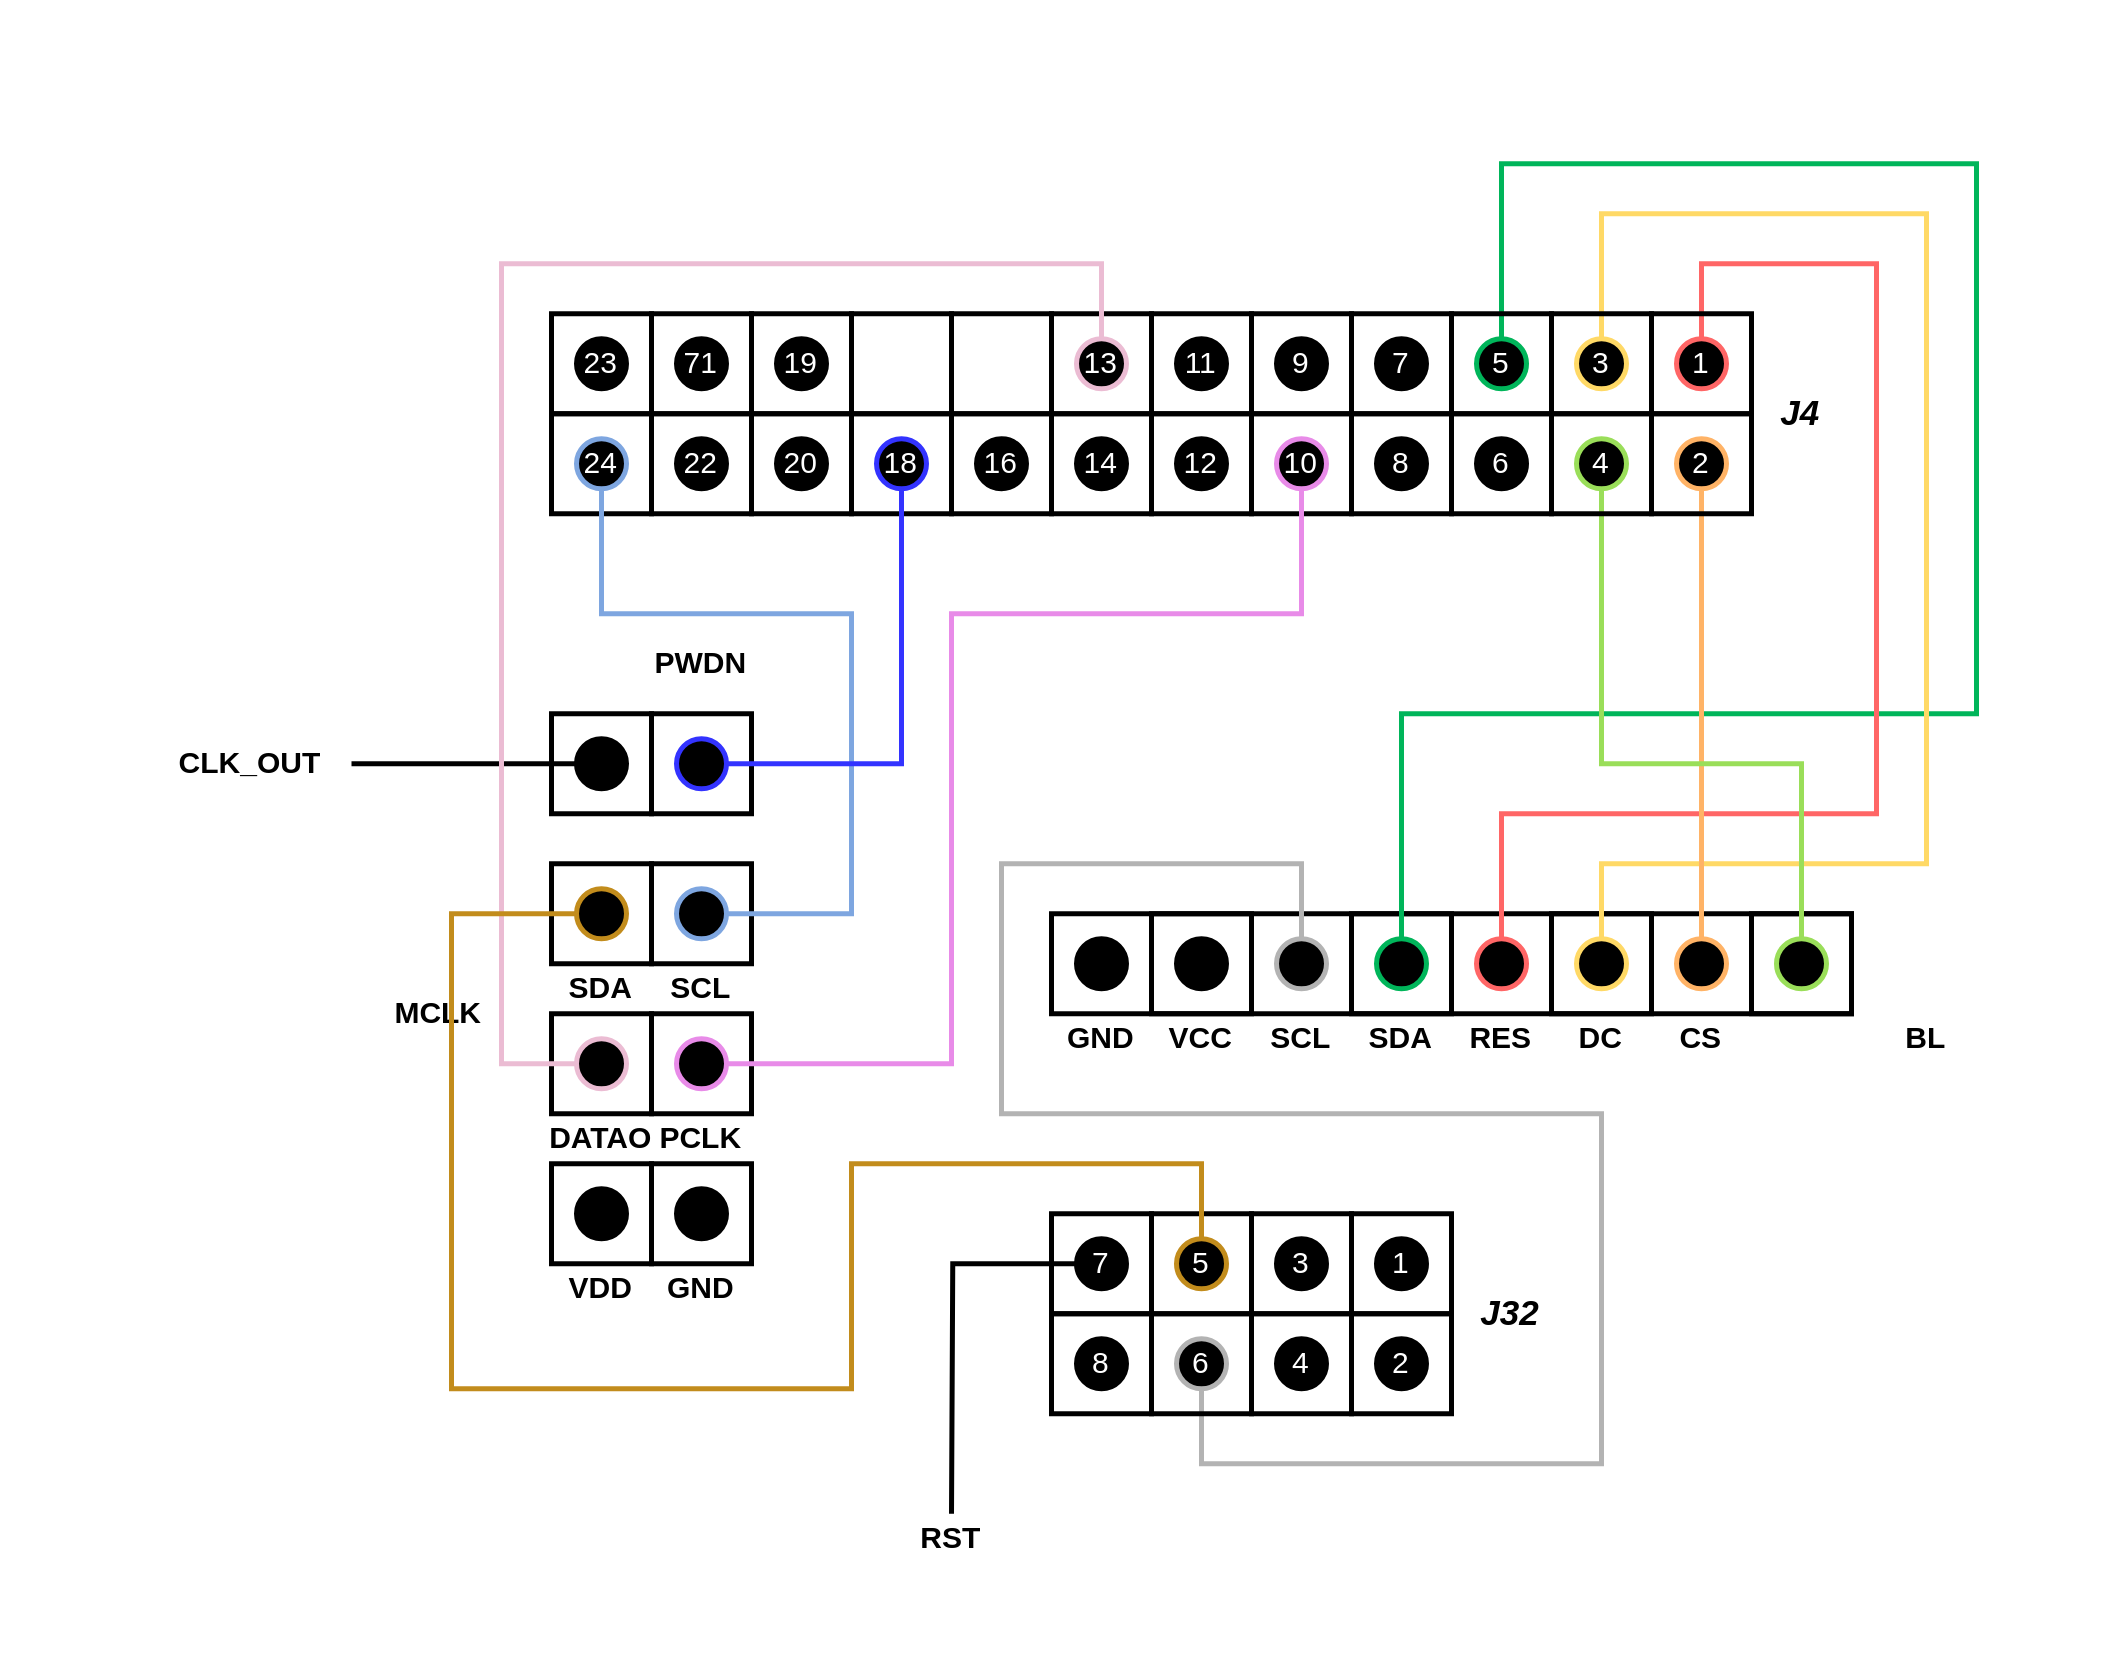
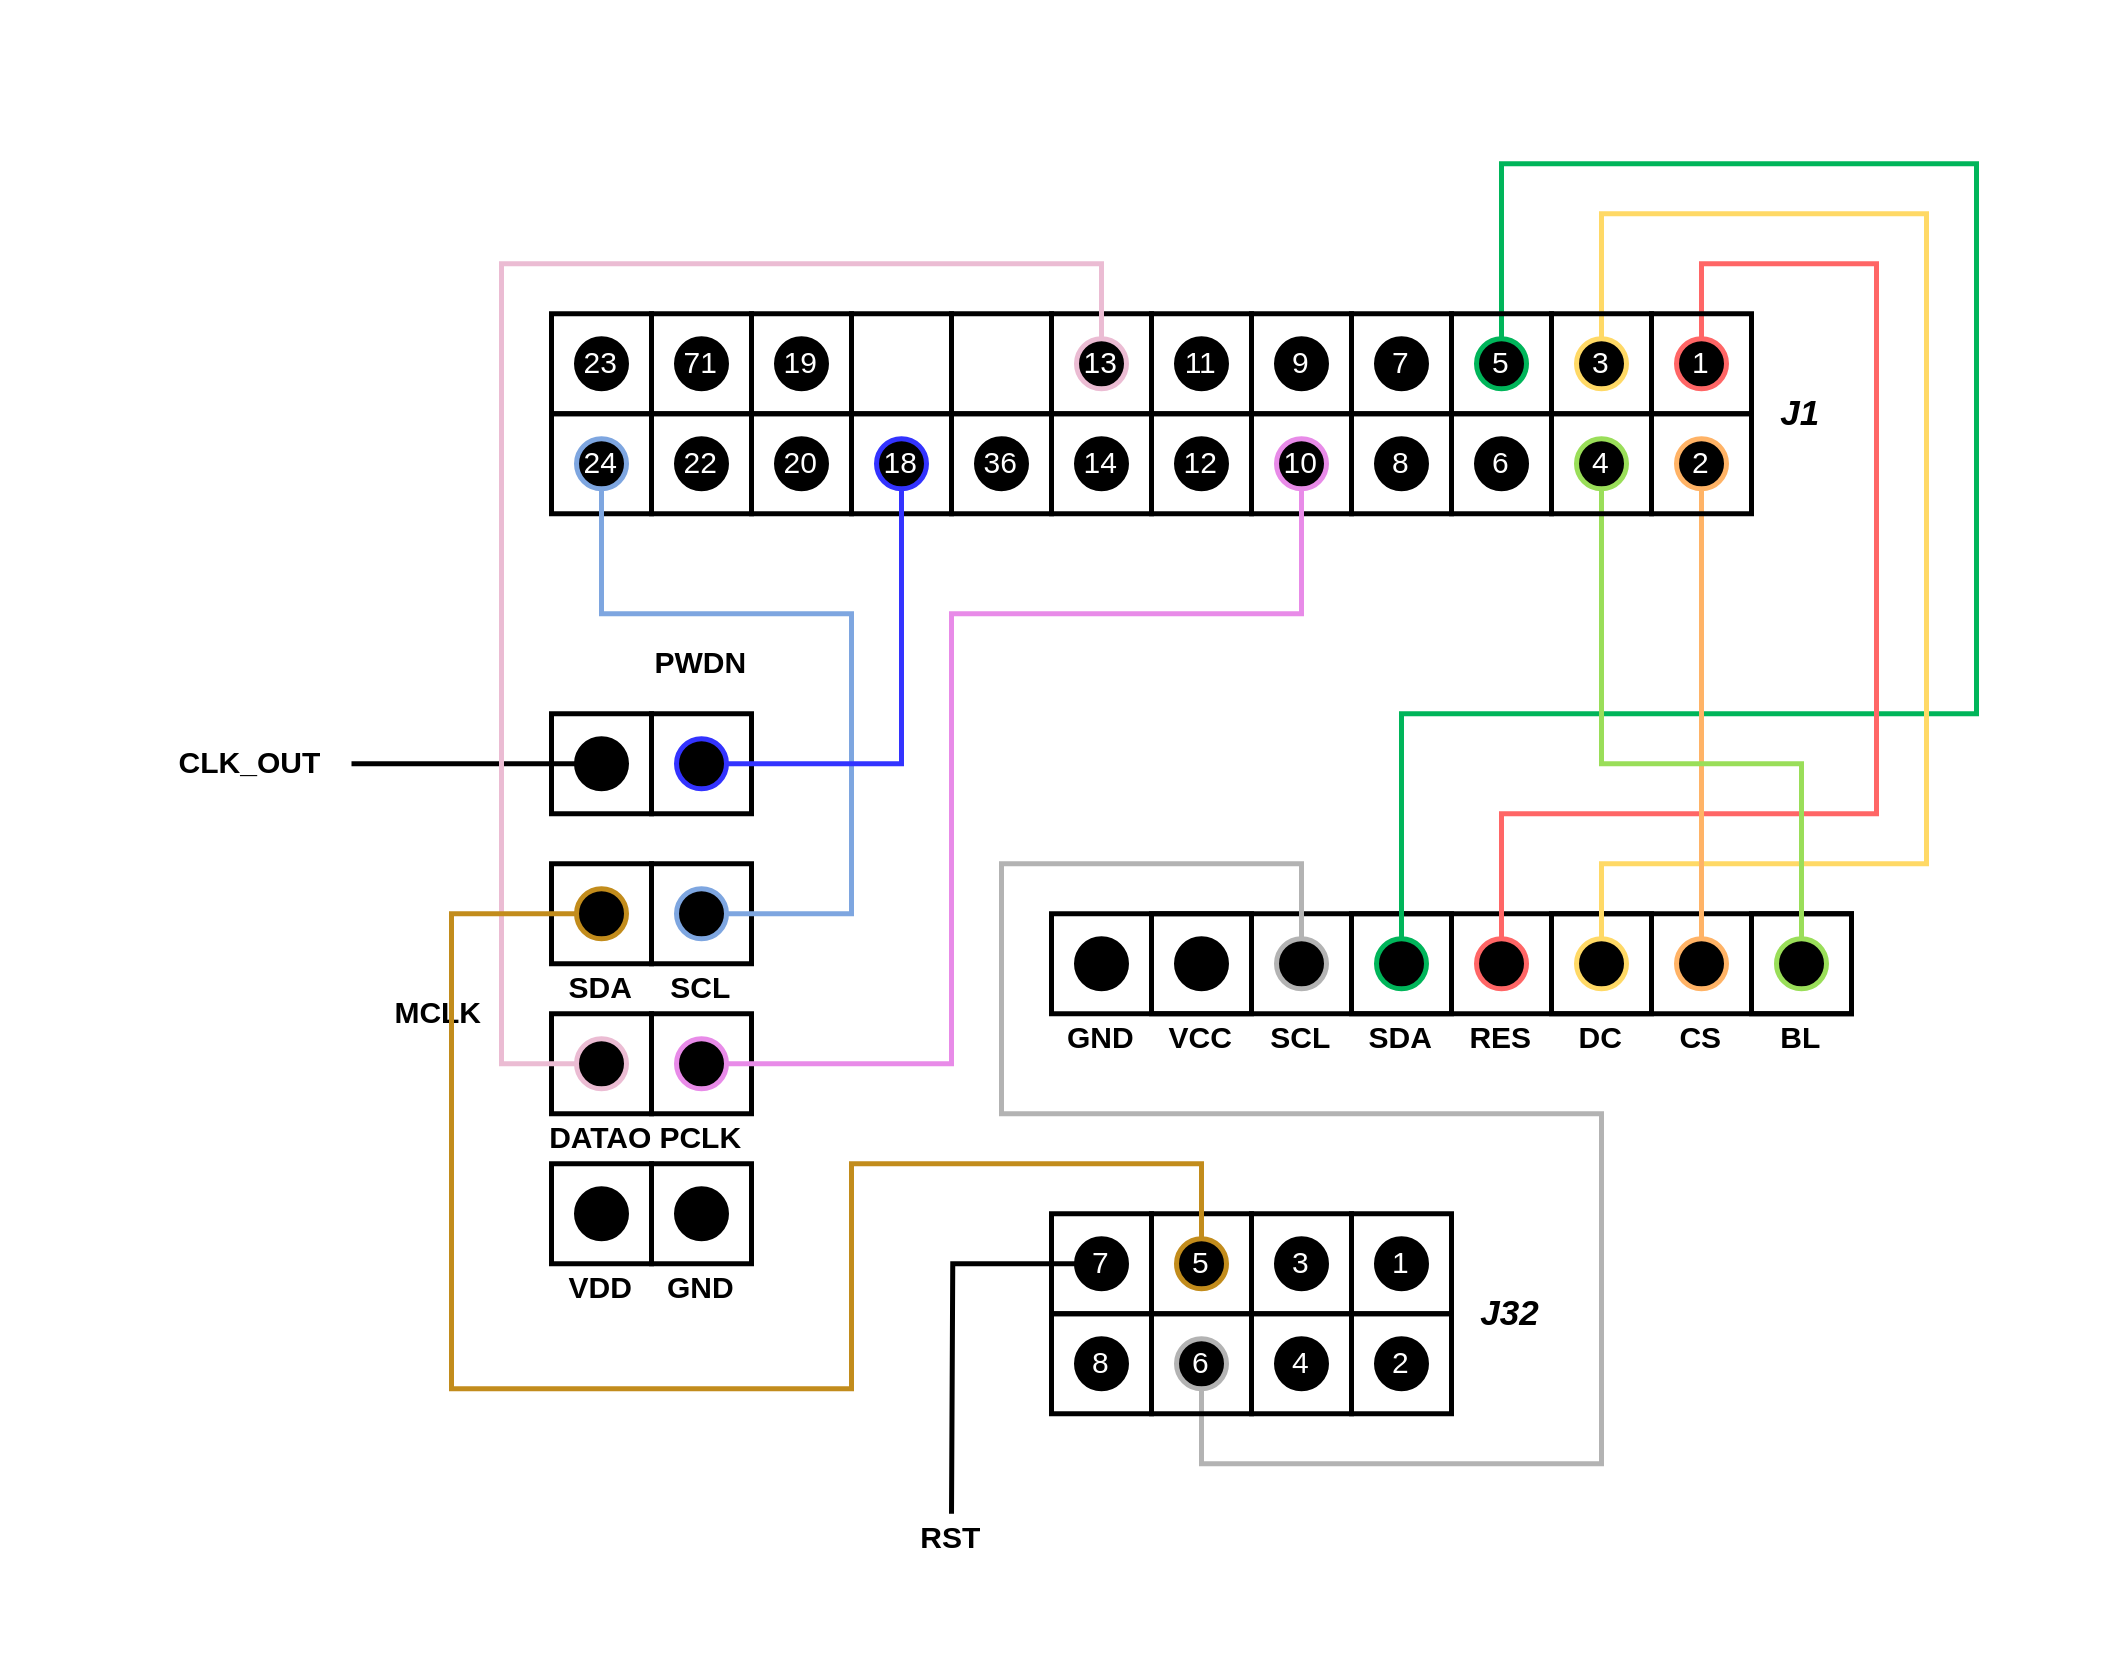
node "J4": label "J4" -> "J1"
node "16": label "16" -> "36"
node "BL": moved (1926, 1039) -> (1801, 1039)
